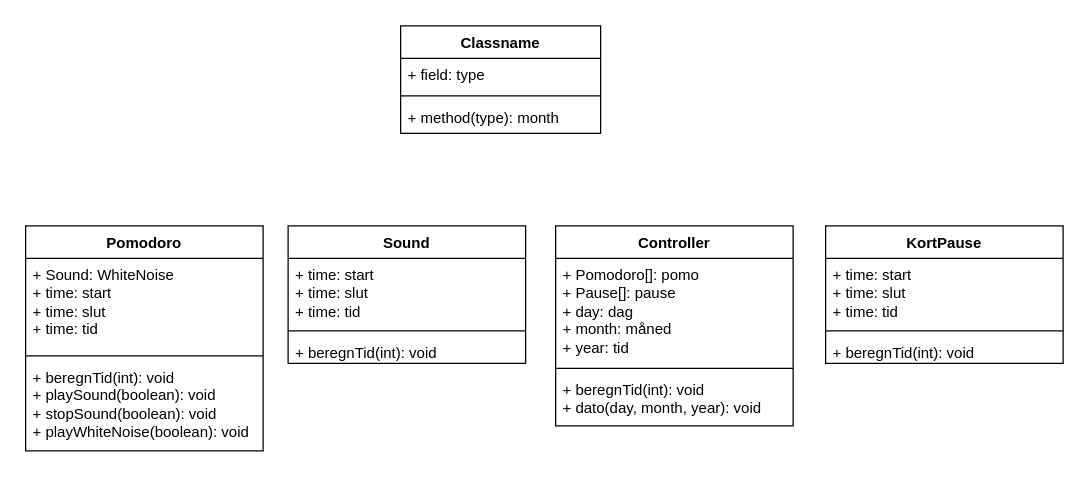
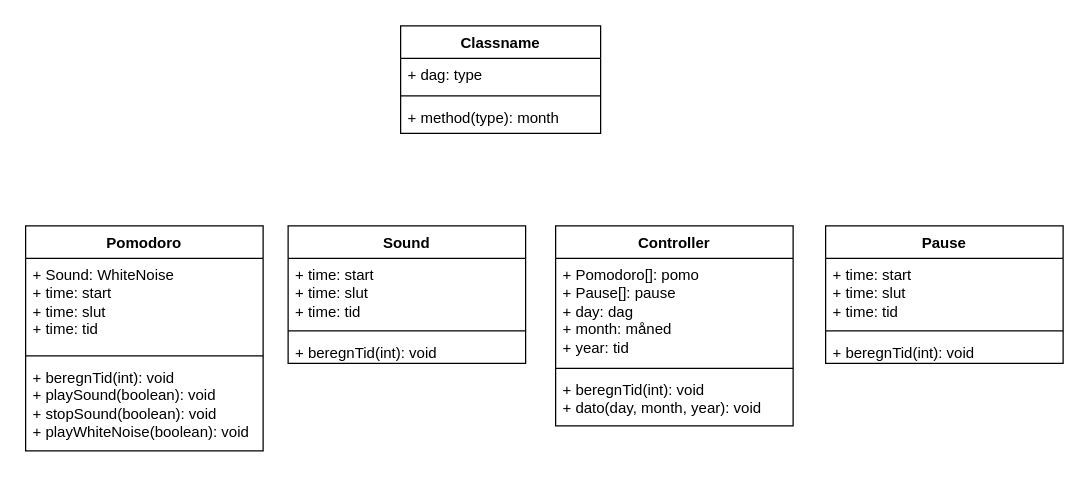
node "+ field: type": label "+ field: type" -> "+ dag: type"
node "KortPause": label "KortPause" -> "Pause"
